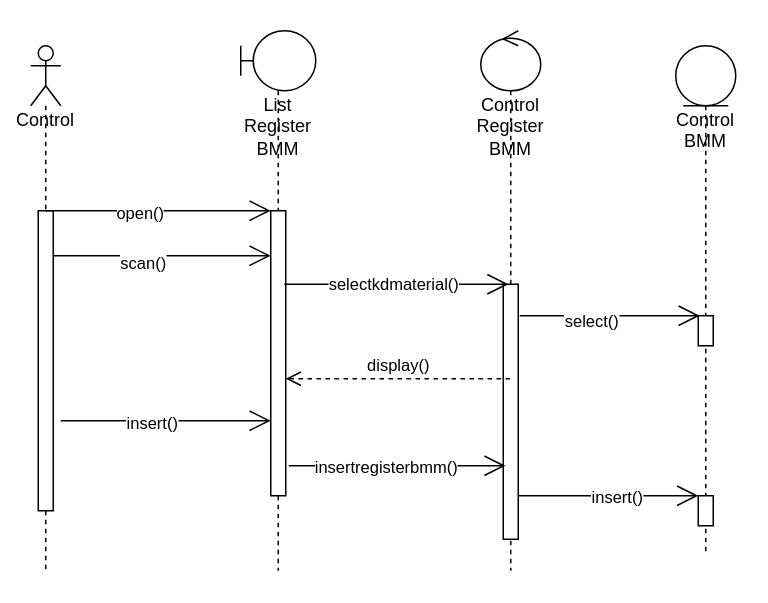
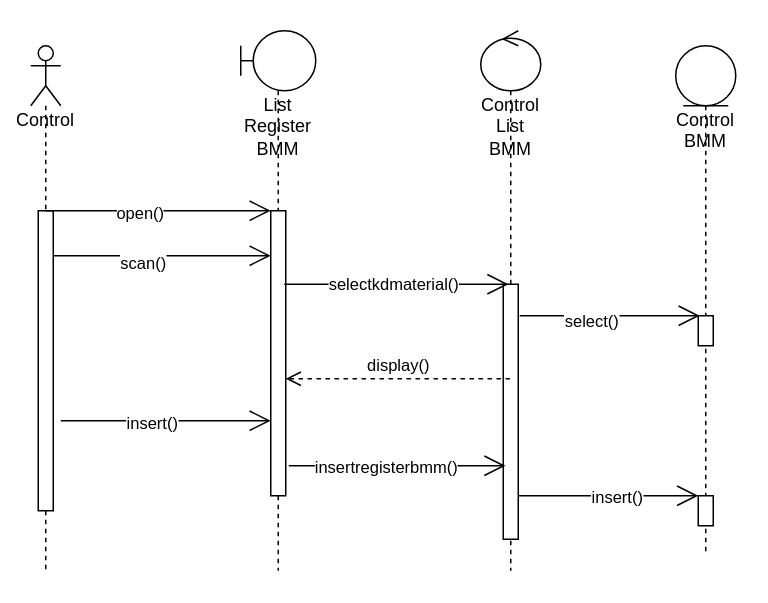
node "Control Register BMM": label "Control Register BMM" -> "Control List BMM"
